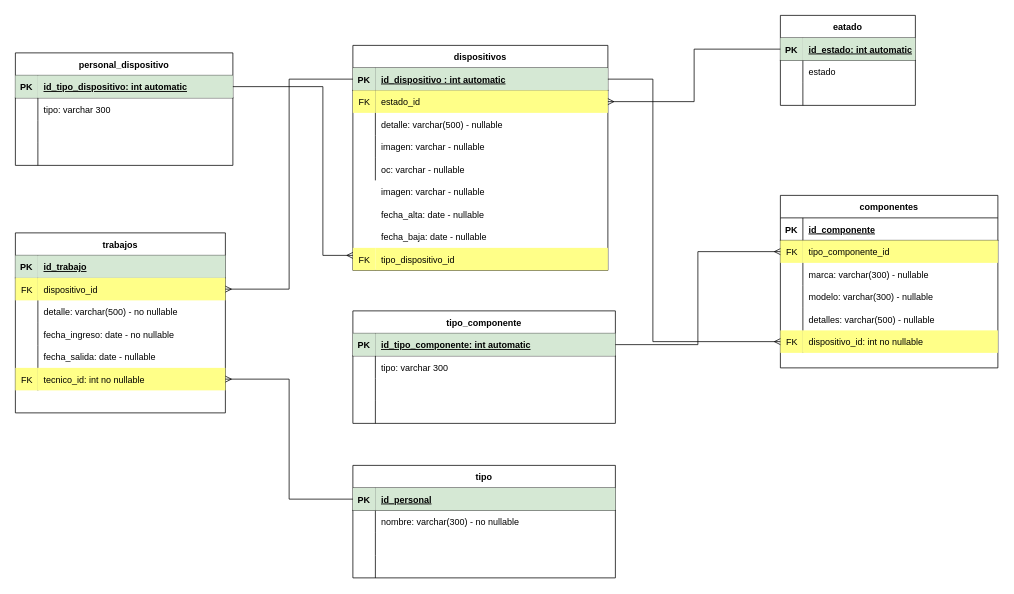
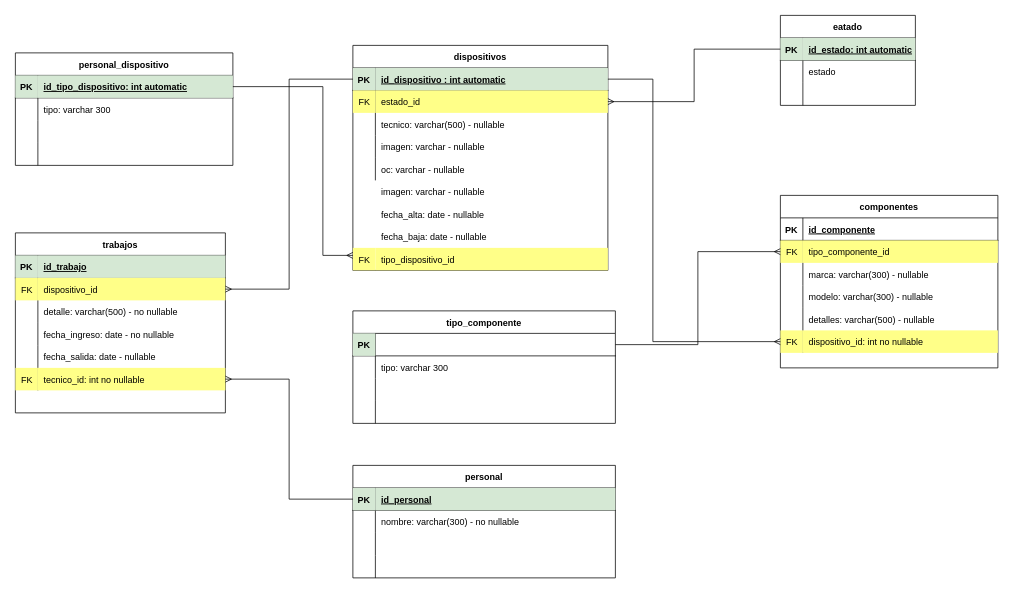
node "detalle: varchar(500) - nullable": label "detalle: varchar(500) - nullable" -> "tecnico: varchar(500) - nullable"
node "id_tipo_componente: int automatic": removed
node "tipo": label "tipo" -> "personal"
